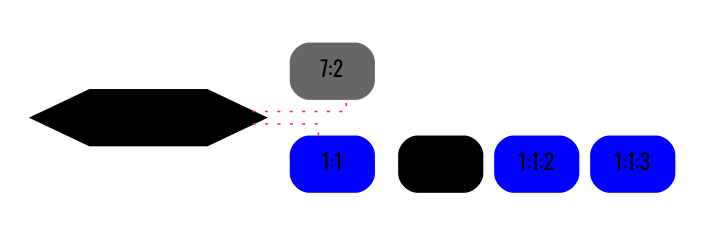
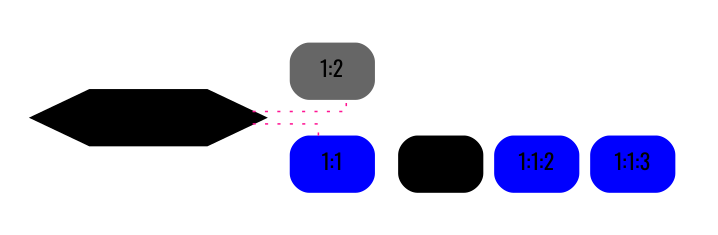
node "7:2": label "7:2" -> "1:2"
